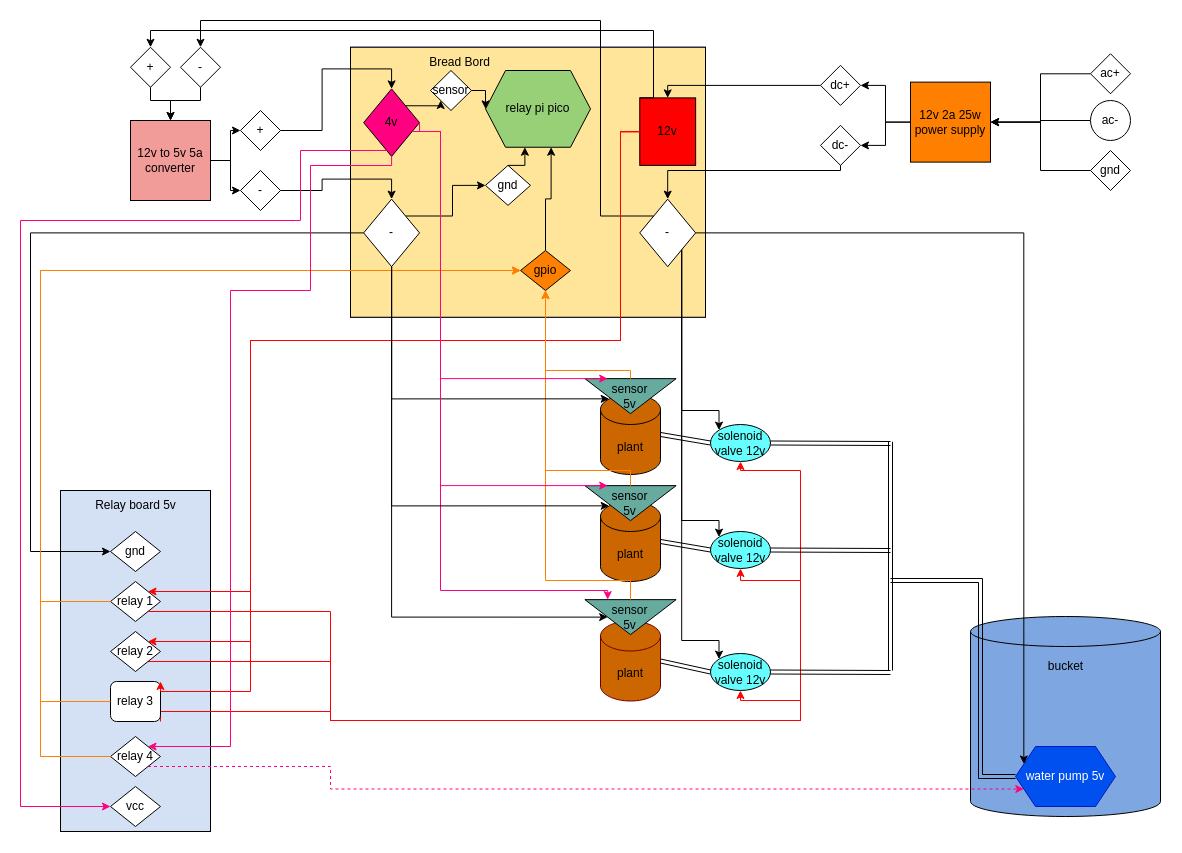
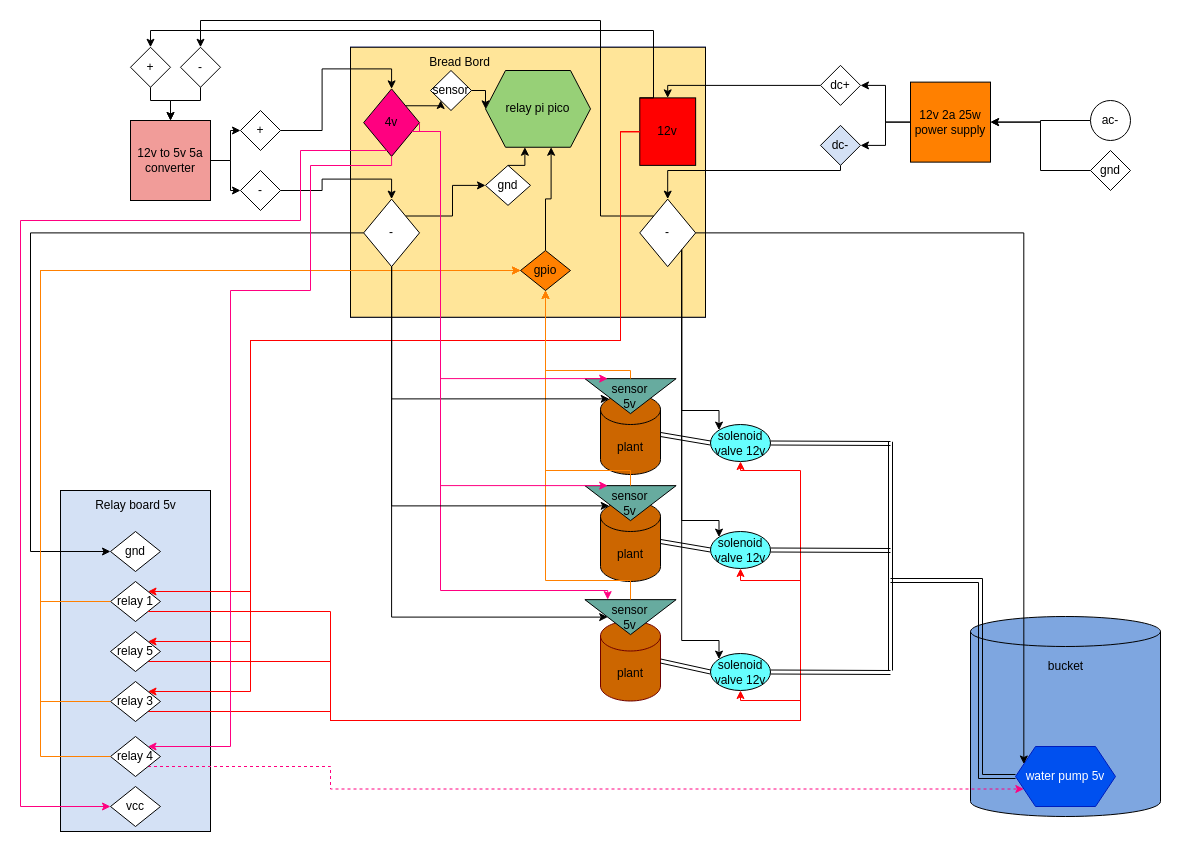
edge "ac+" -> "12v 2a 25w power supply": removed
node "ac+": removed
node "dc-": fillcolor #ffffff -> #d4e1f5
node "relay 2": label "relay 2" -> "relay 5"
node "relay 3": shape rounded rectangle -> diamond
